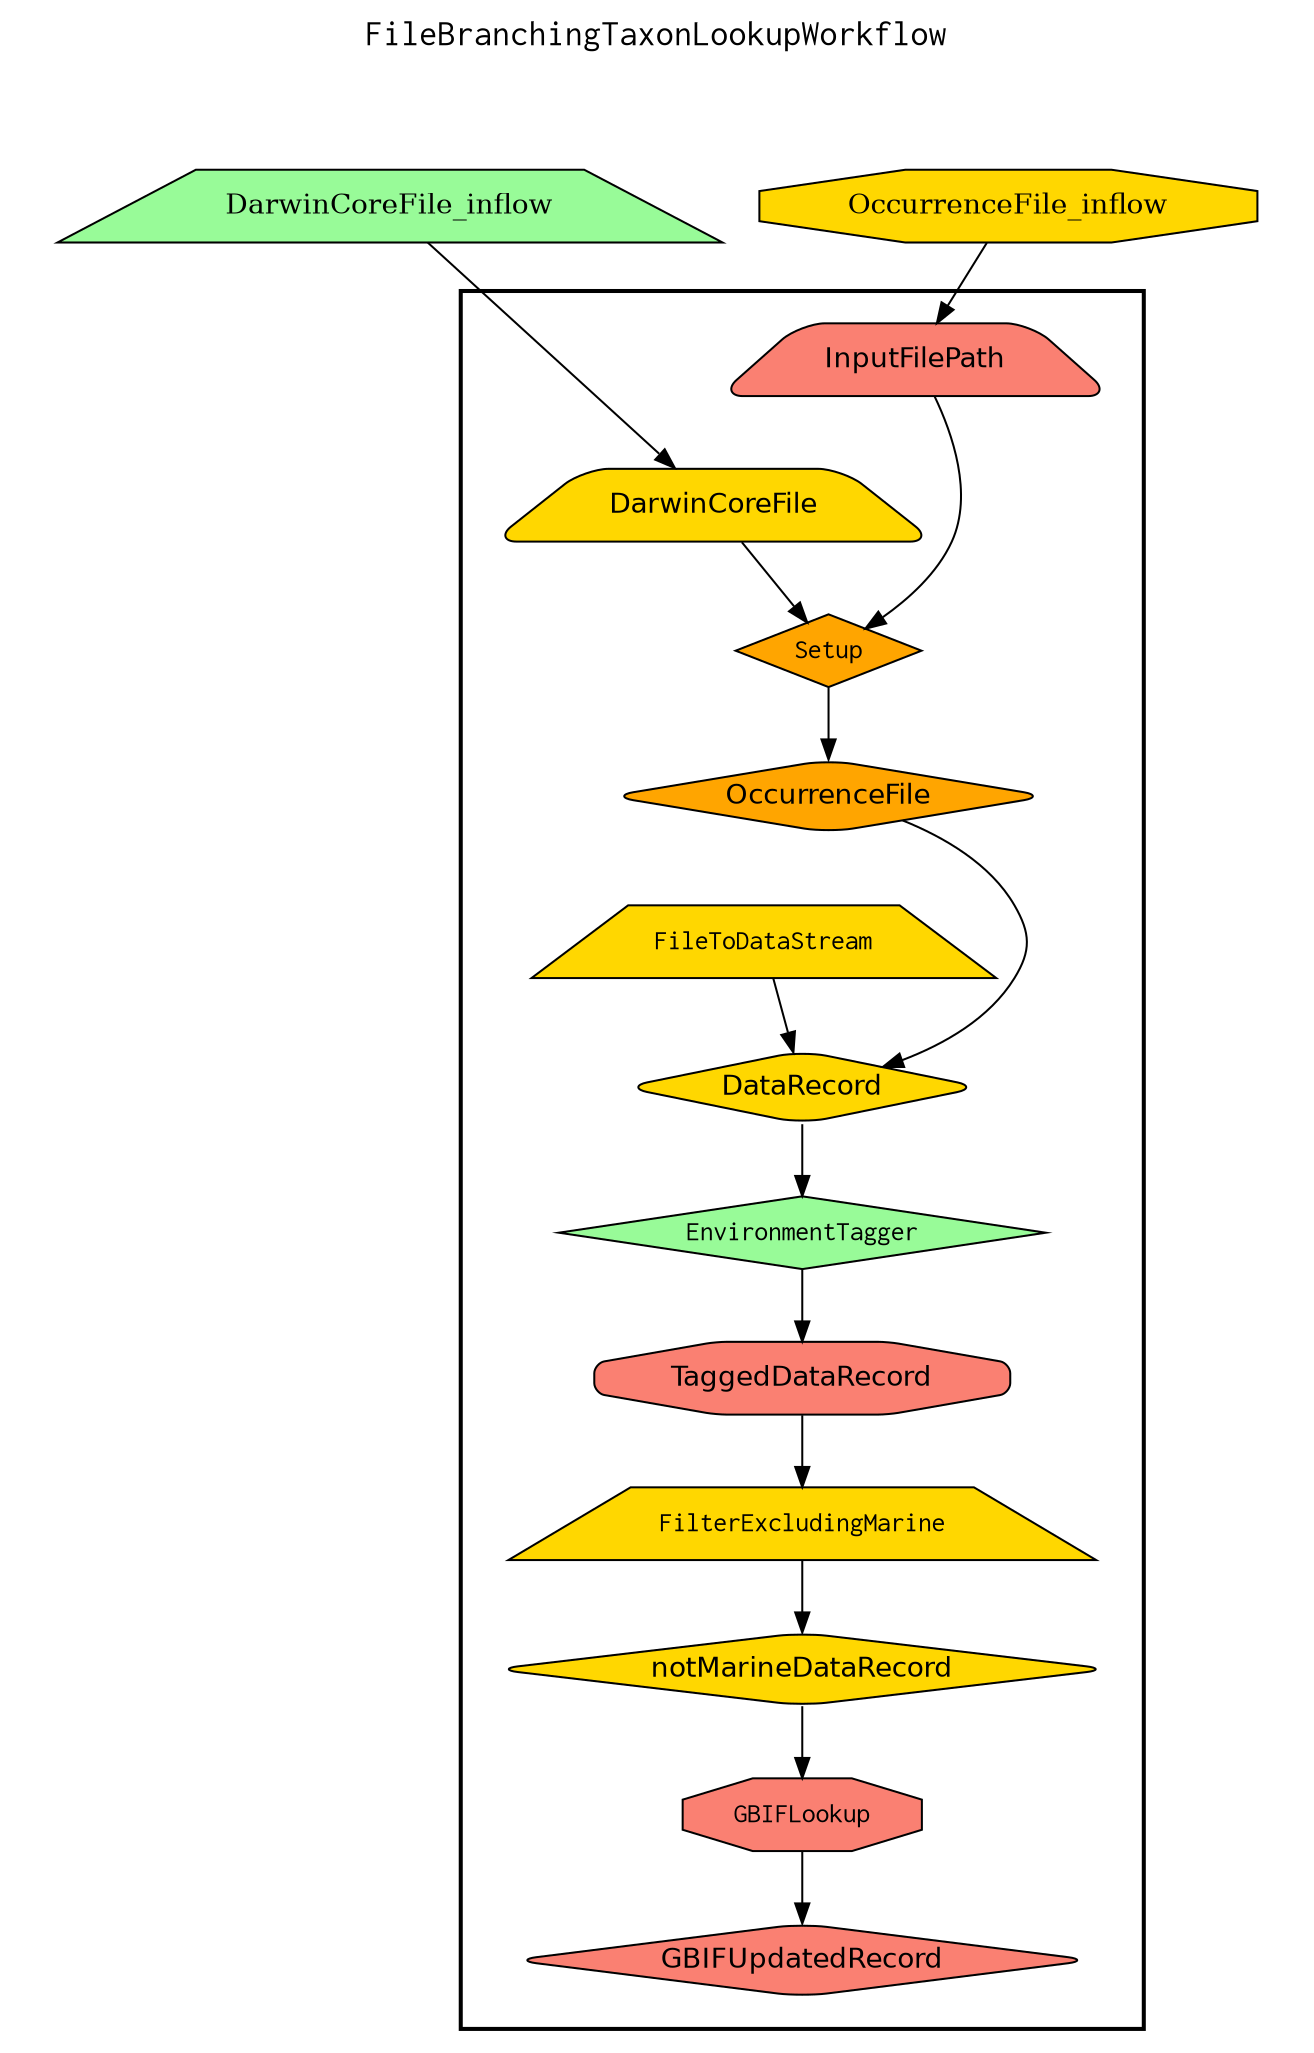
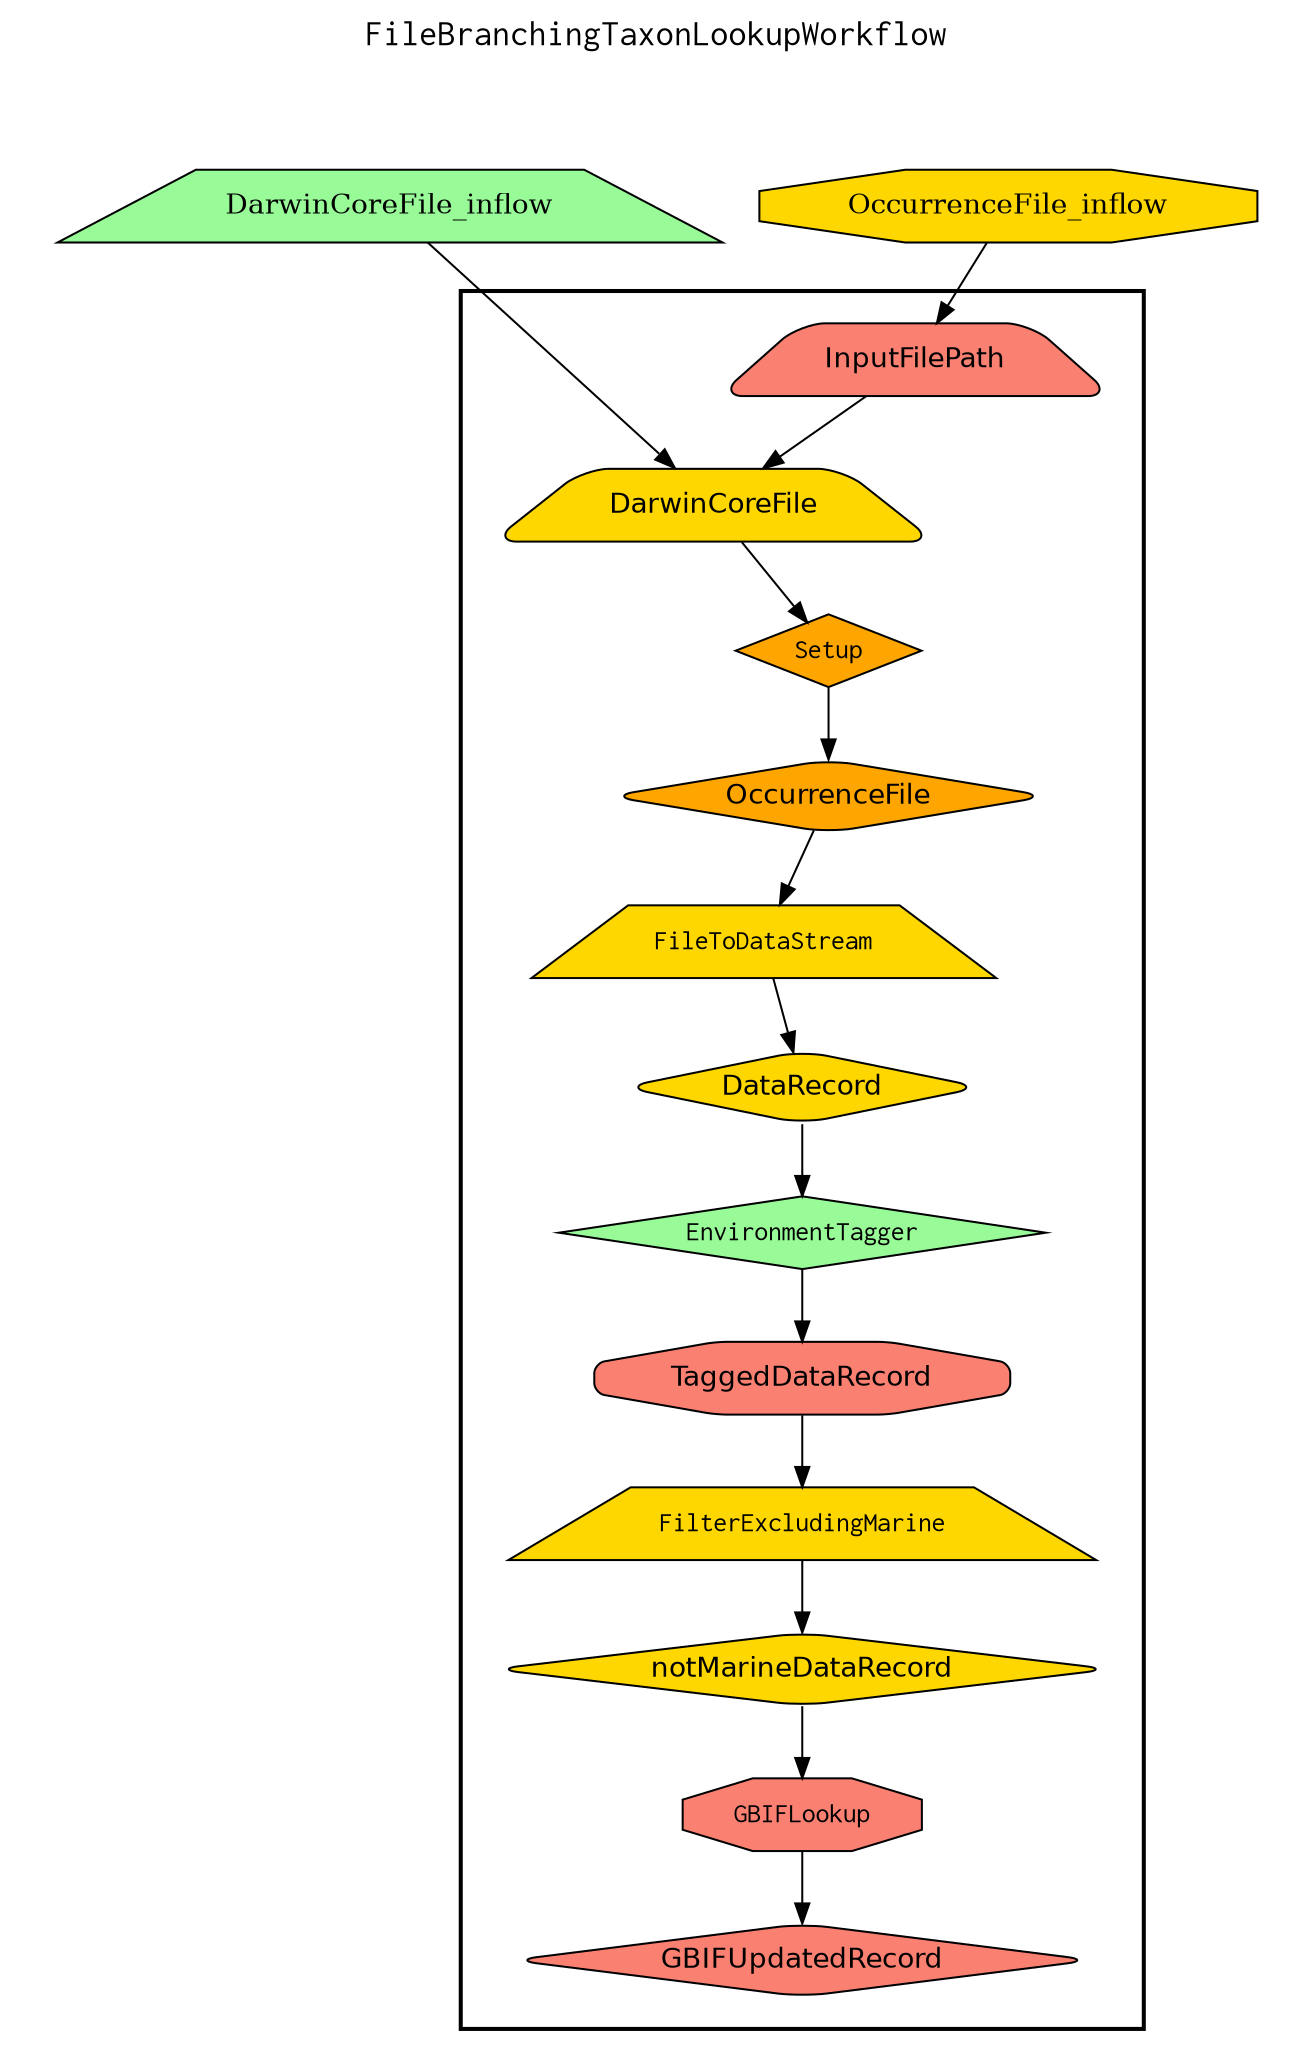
edge "InputFilePath" -> "Setup": now "InputFilePath" -> "DarwinCoreFile"
edge "OccurrenceFile" -> "DataRecord": now "OccurrenceFile" -> "FileToDataStream"
